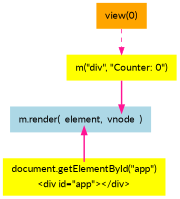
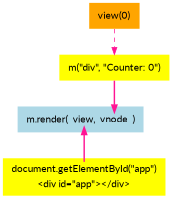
node "m.render(": text "element," -> "view,"
